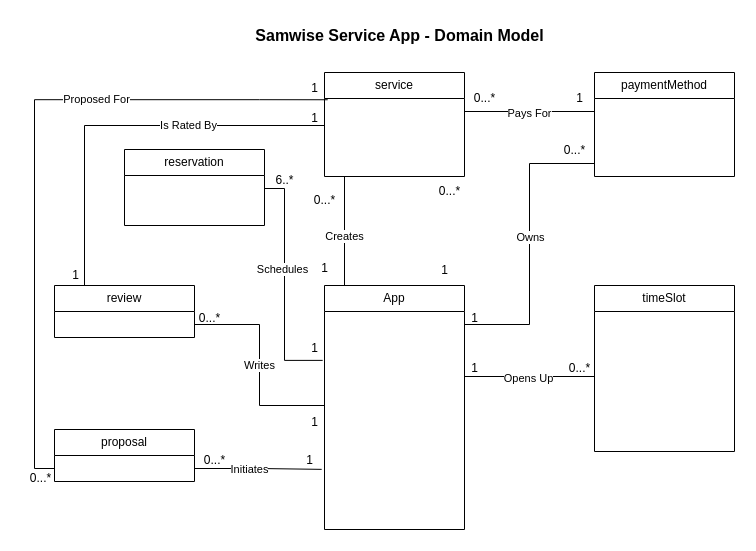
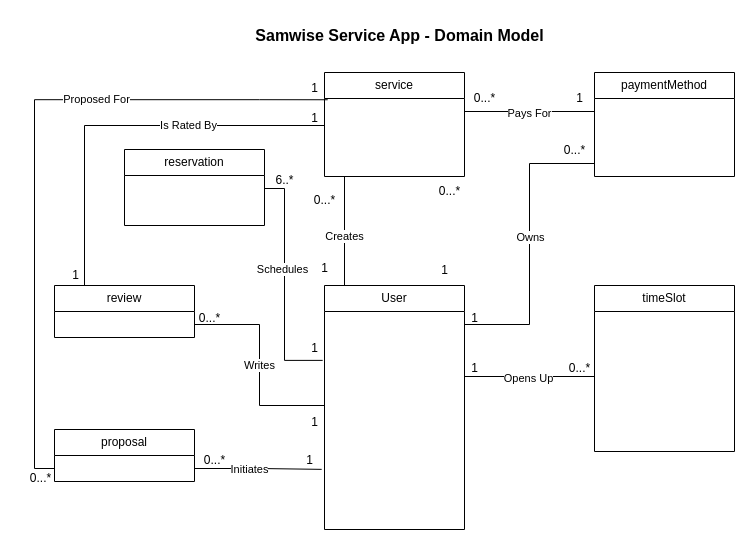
node "App": label "App" -> "User"
